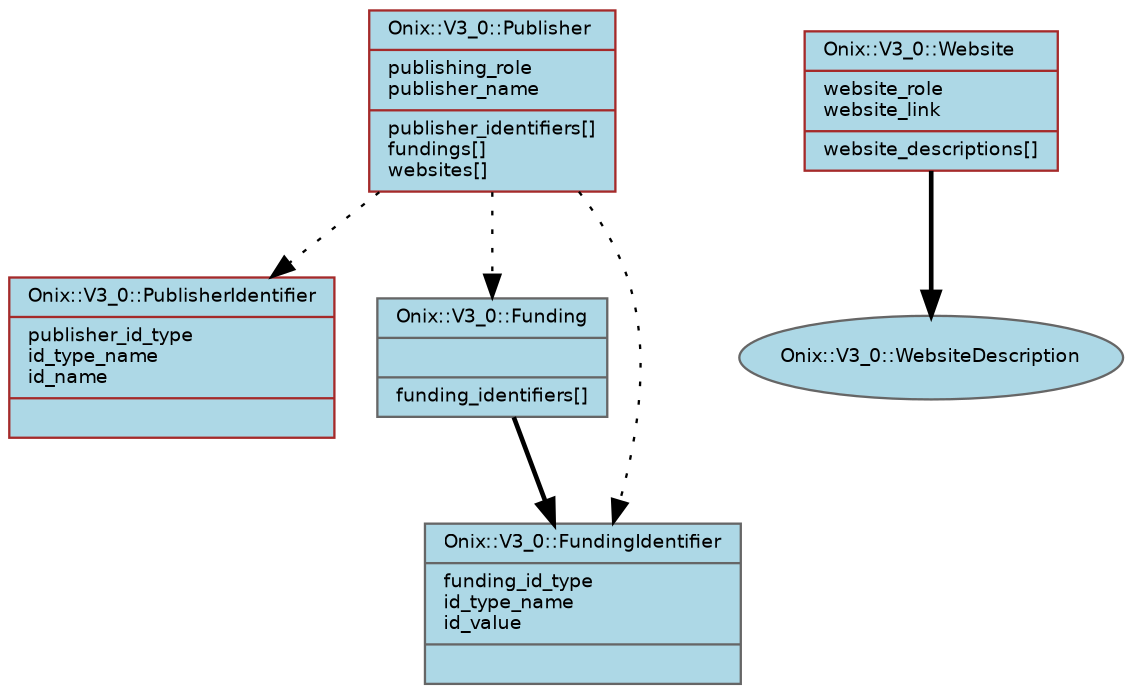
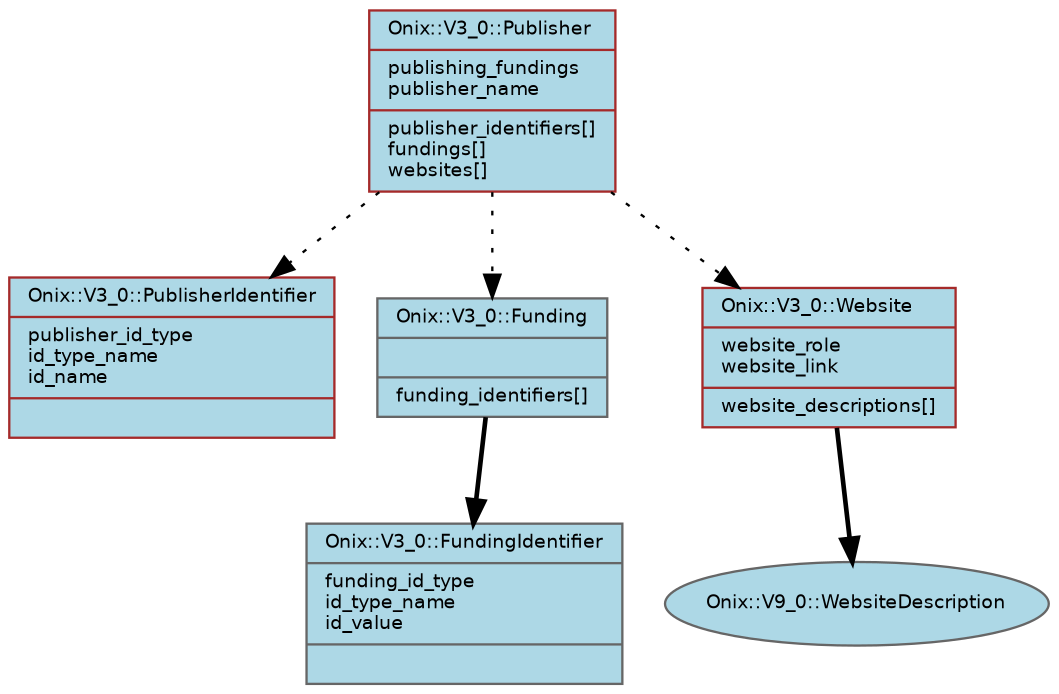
node "Onix::V3_0::Publisher": text "publishing_role" -> "publishing_fundings"
edge "Onix::V3_0::Publisher" -> "Onix::V3_0::FundingIdentifier": now "Onix::V3_0::Publisher" -> "Onix::V3_0::Website"
node "Onix::V3_0::WebsiteDescription": label "Onix::V3_0::WebsiteDescription" -> "Onix::V9_0::WebsiteDescription"
